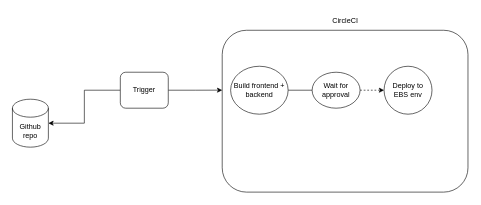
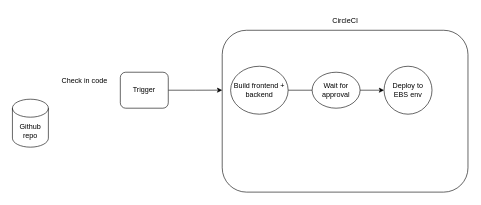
node "Check in code": added
edge "Wait for approval" -> "Deploy to EBS env": style dashed -> solid
edge "Trigger" -> "Github repo": removed
